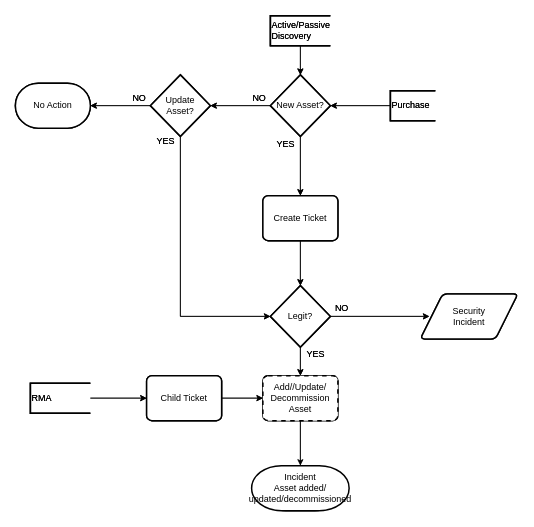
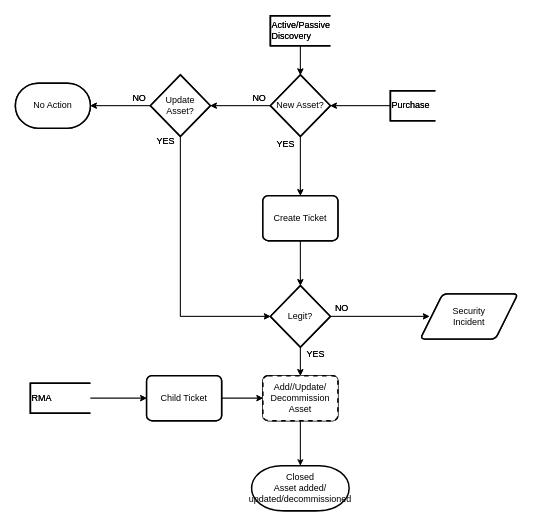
node "Incident Asset added/ updated/decommissioned": label "Incident Asset added/ updated/decommissioned" -> "Closed Asset added/ updated/decommissioned"
